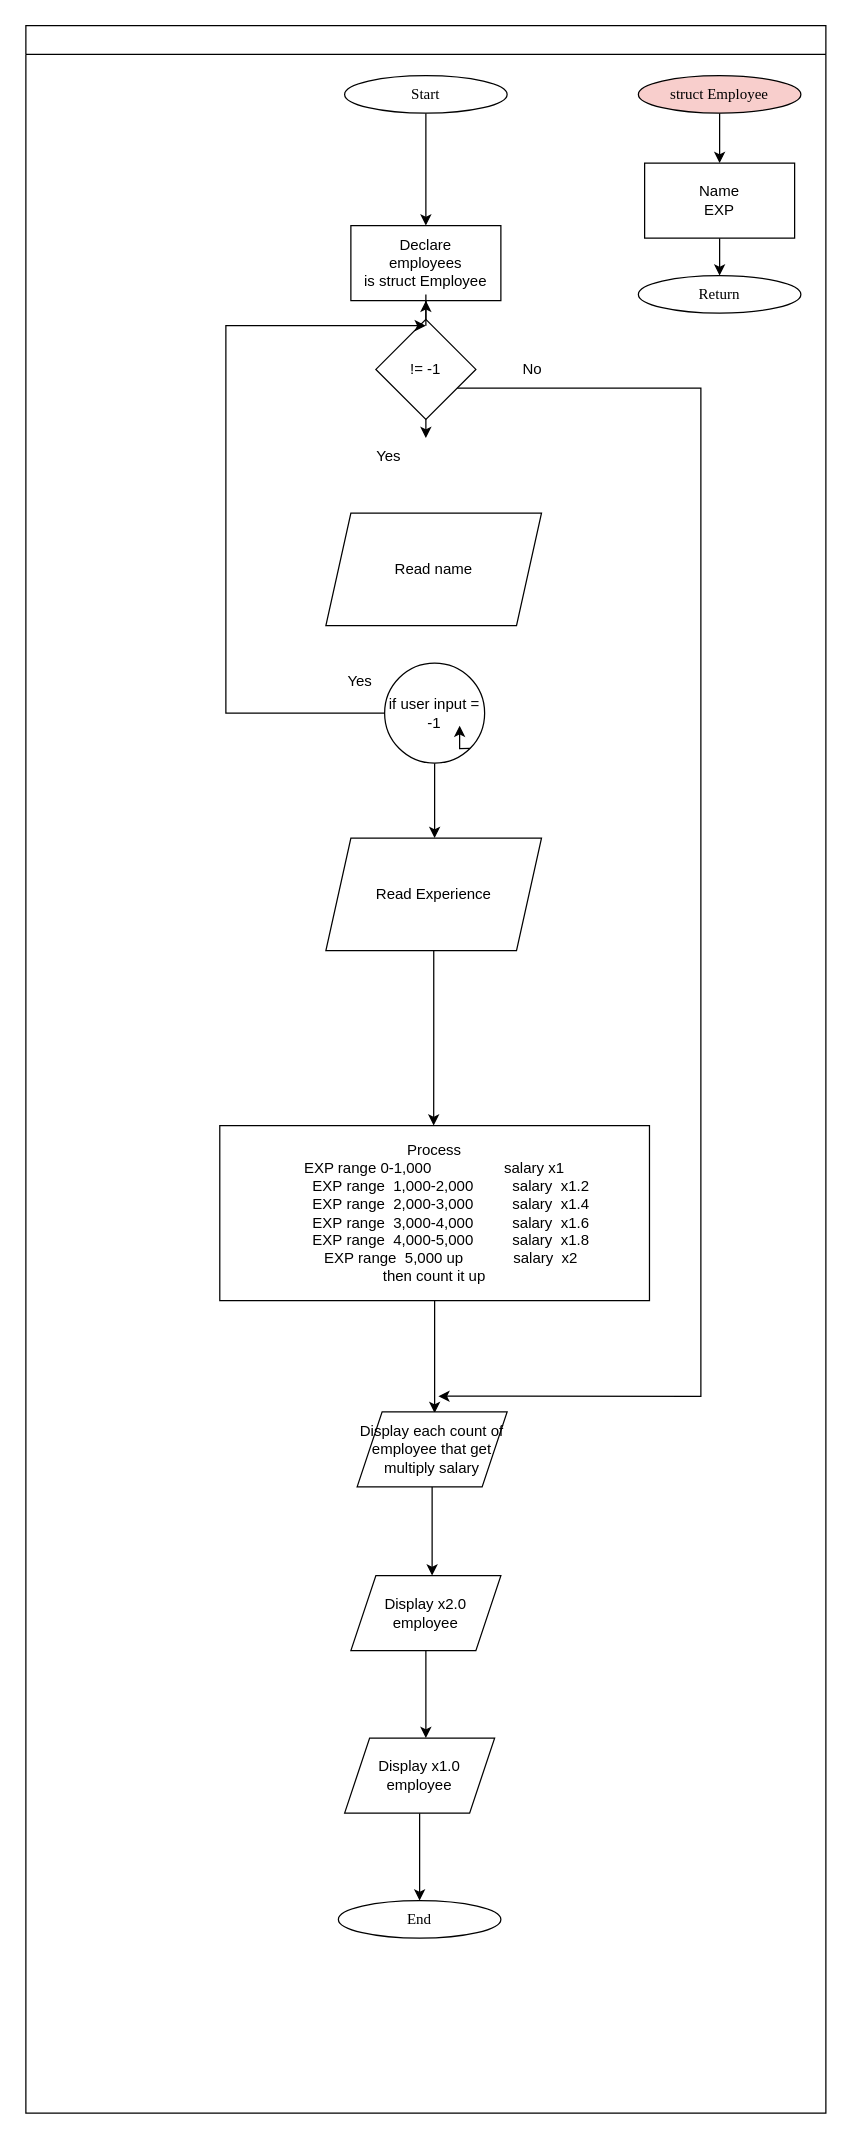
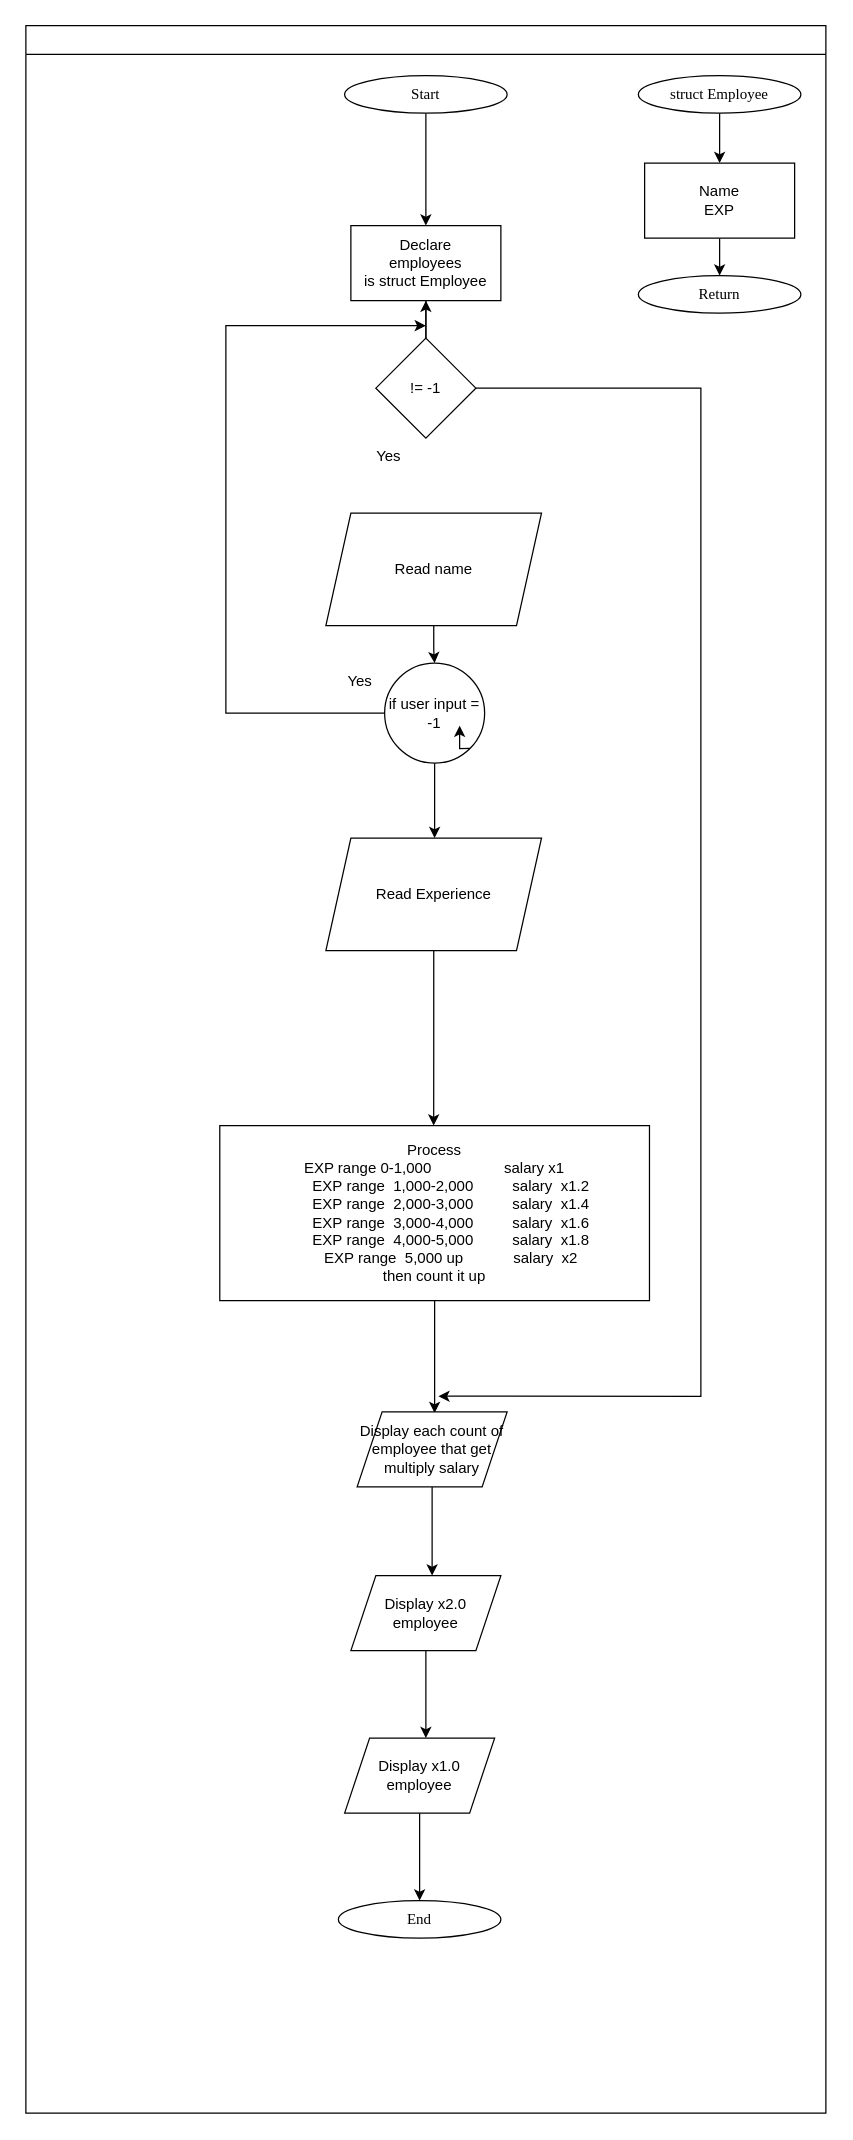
node "struct Employee": fillcolor #f8cecc -> #ffffff
node "!= -1": moved (426, 369) -> (426, 388)
node "No": removed
edge "Read name" -> "if user input = -1": added
